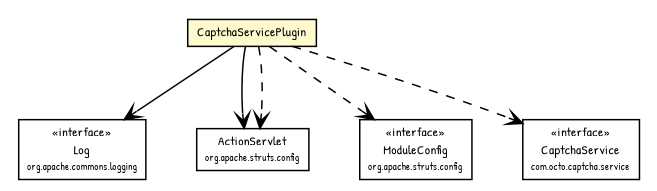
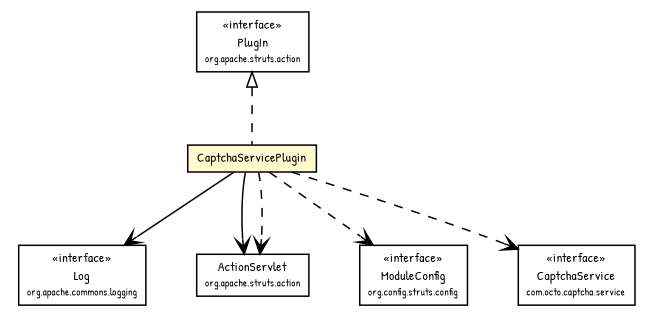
node "PlugIn": added
node "ActionServlet": text "org.apache.struts.config" -> "org.apache.struts.action"
node "ModuleConfig": text "org.apache.struts.config" -> "org.config.struts.config"
